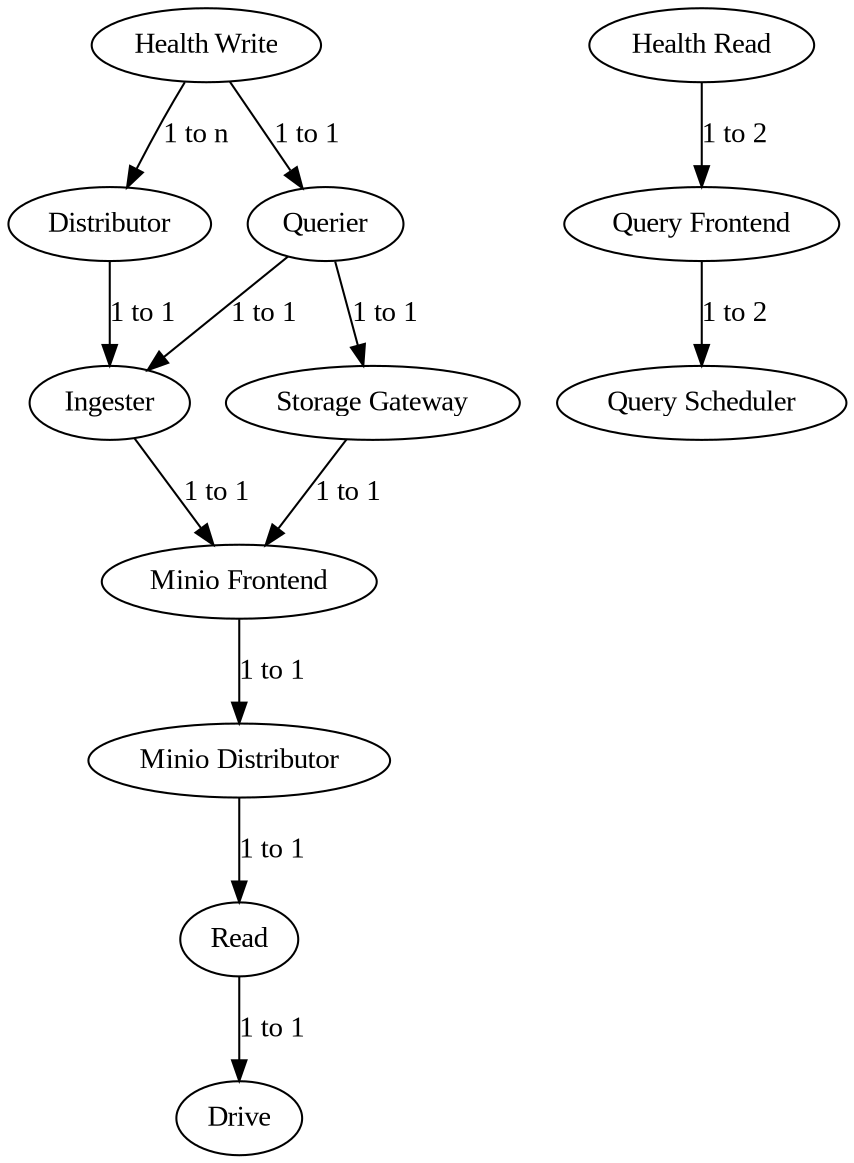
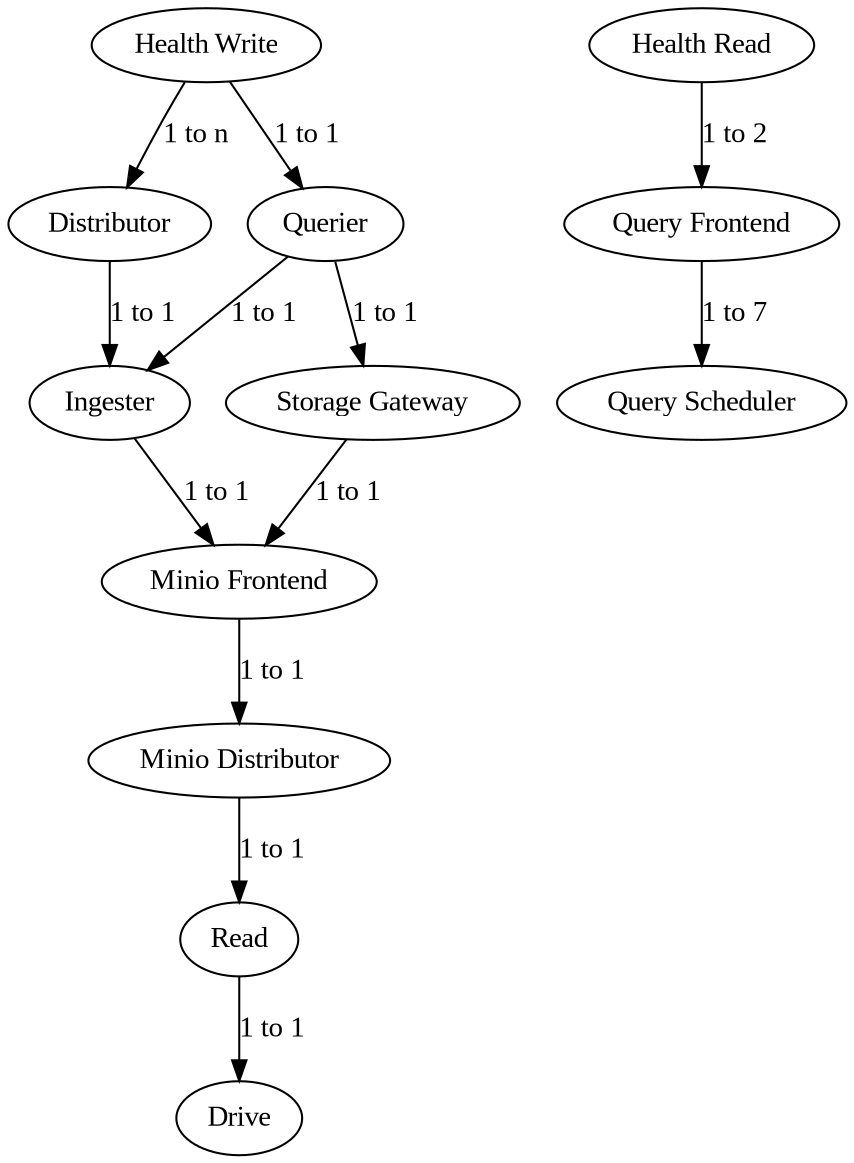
edge "Query Frontend" -> "Query Scheduler": label "1 to 2" -> "1 to 7"
